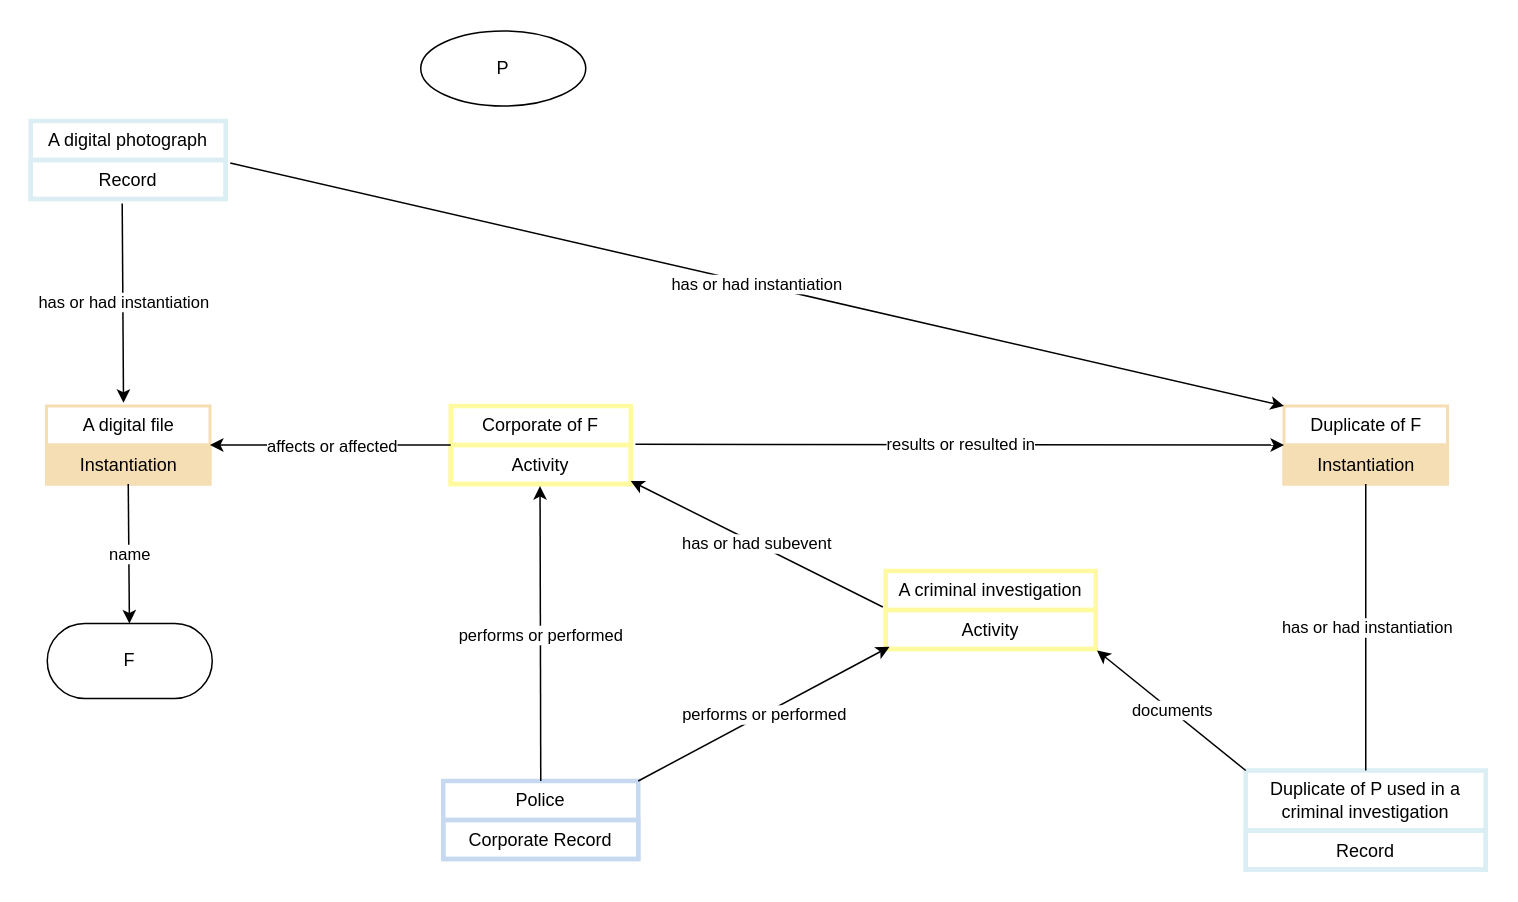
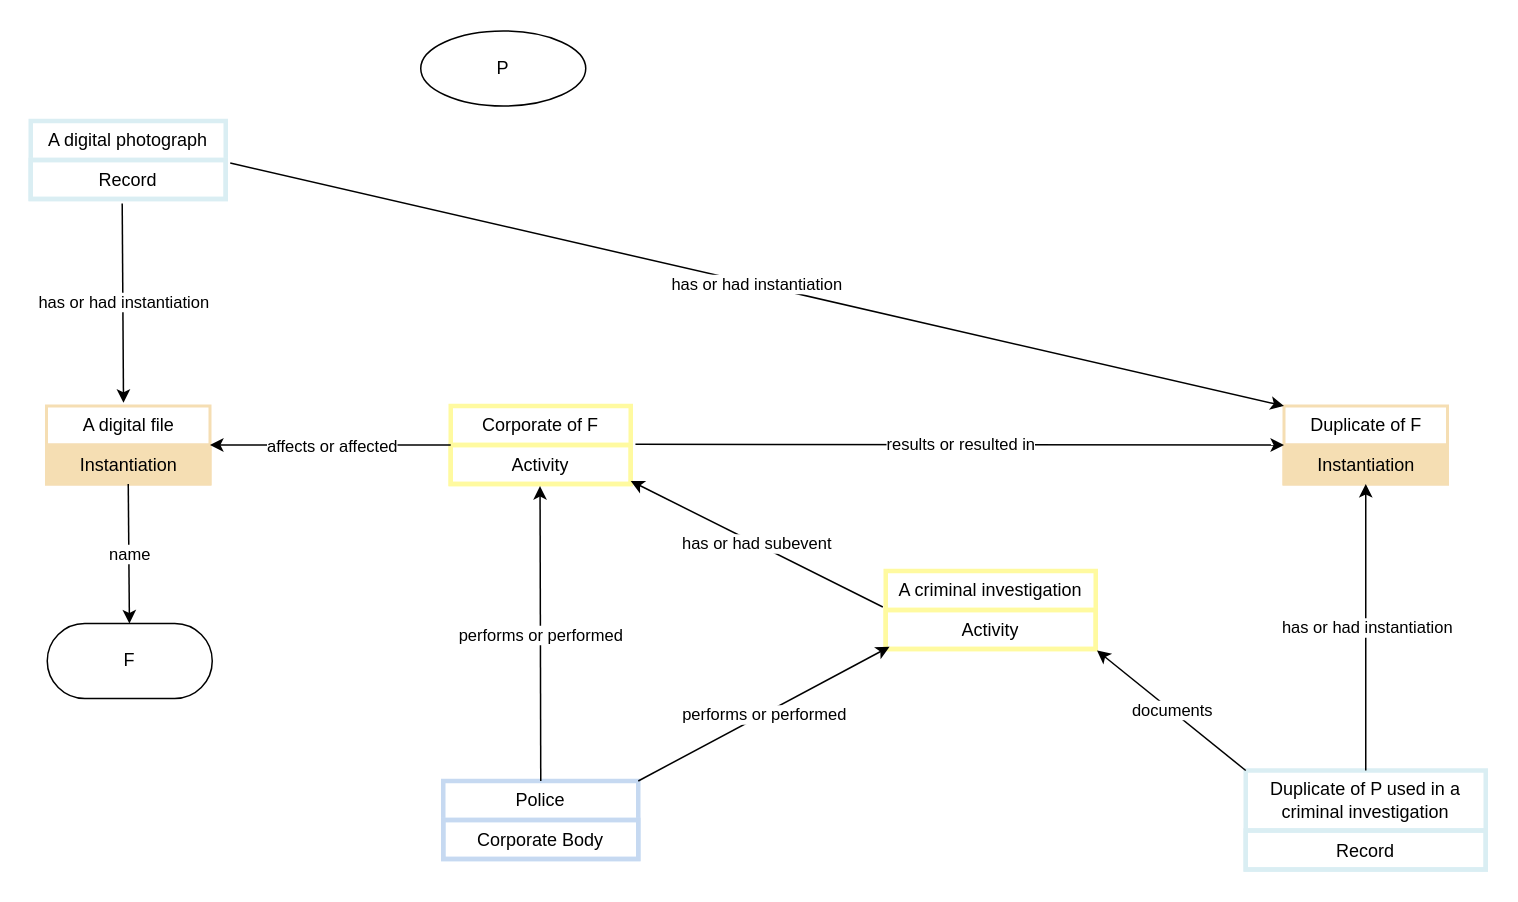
edge "Duplicate of F" -- "Duplicate of P used in a criminal investigation": arrowhead none -> classic
node "Corporate Record": label "Corporate Record" -> "Corporate Body"
